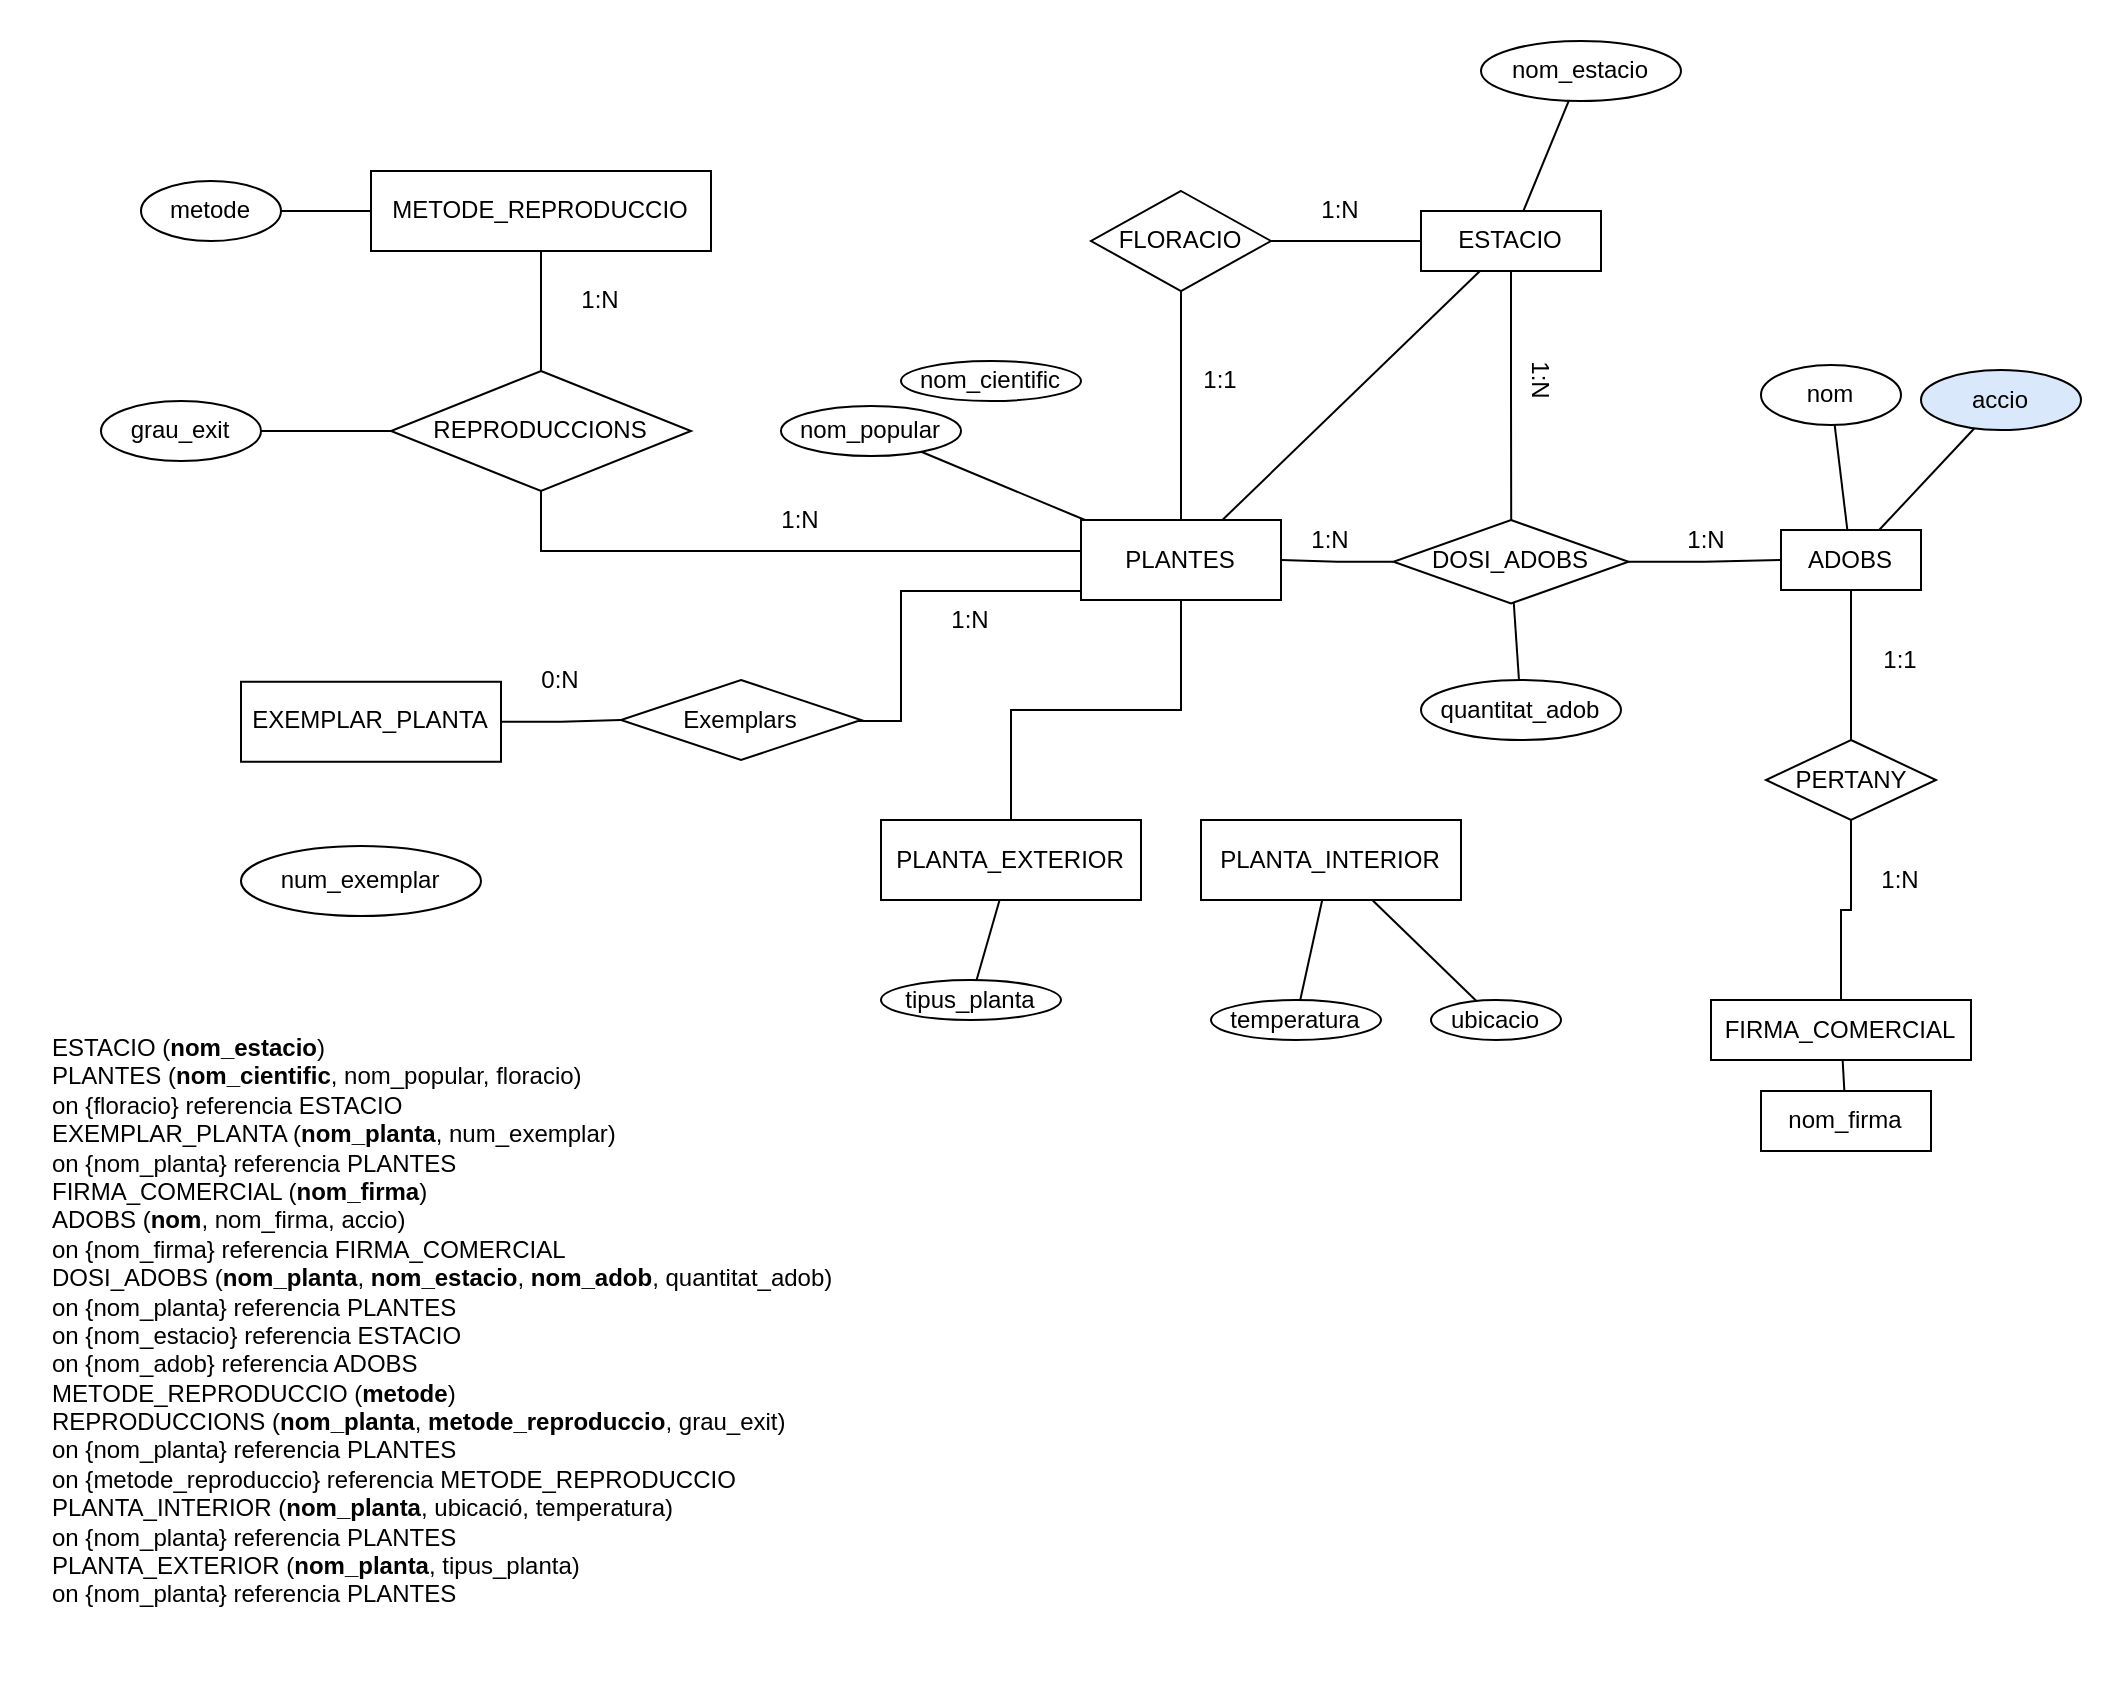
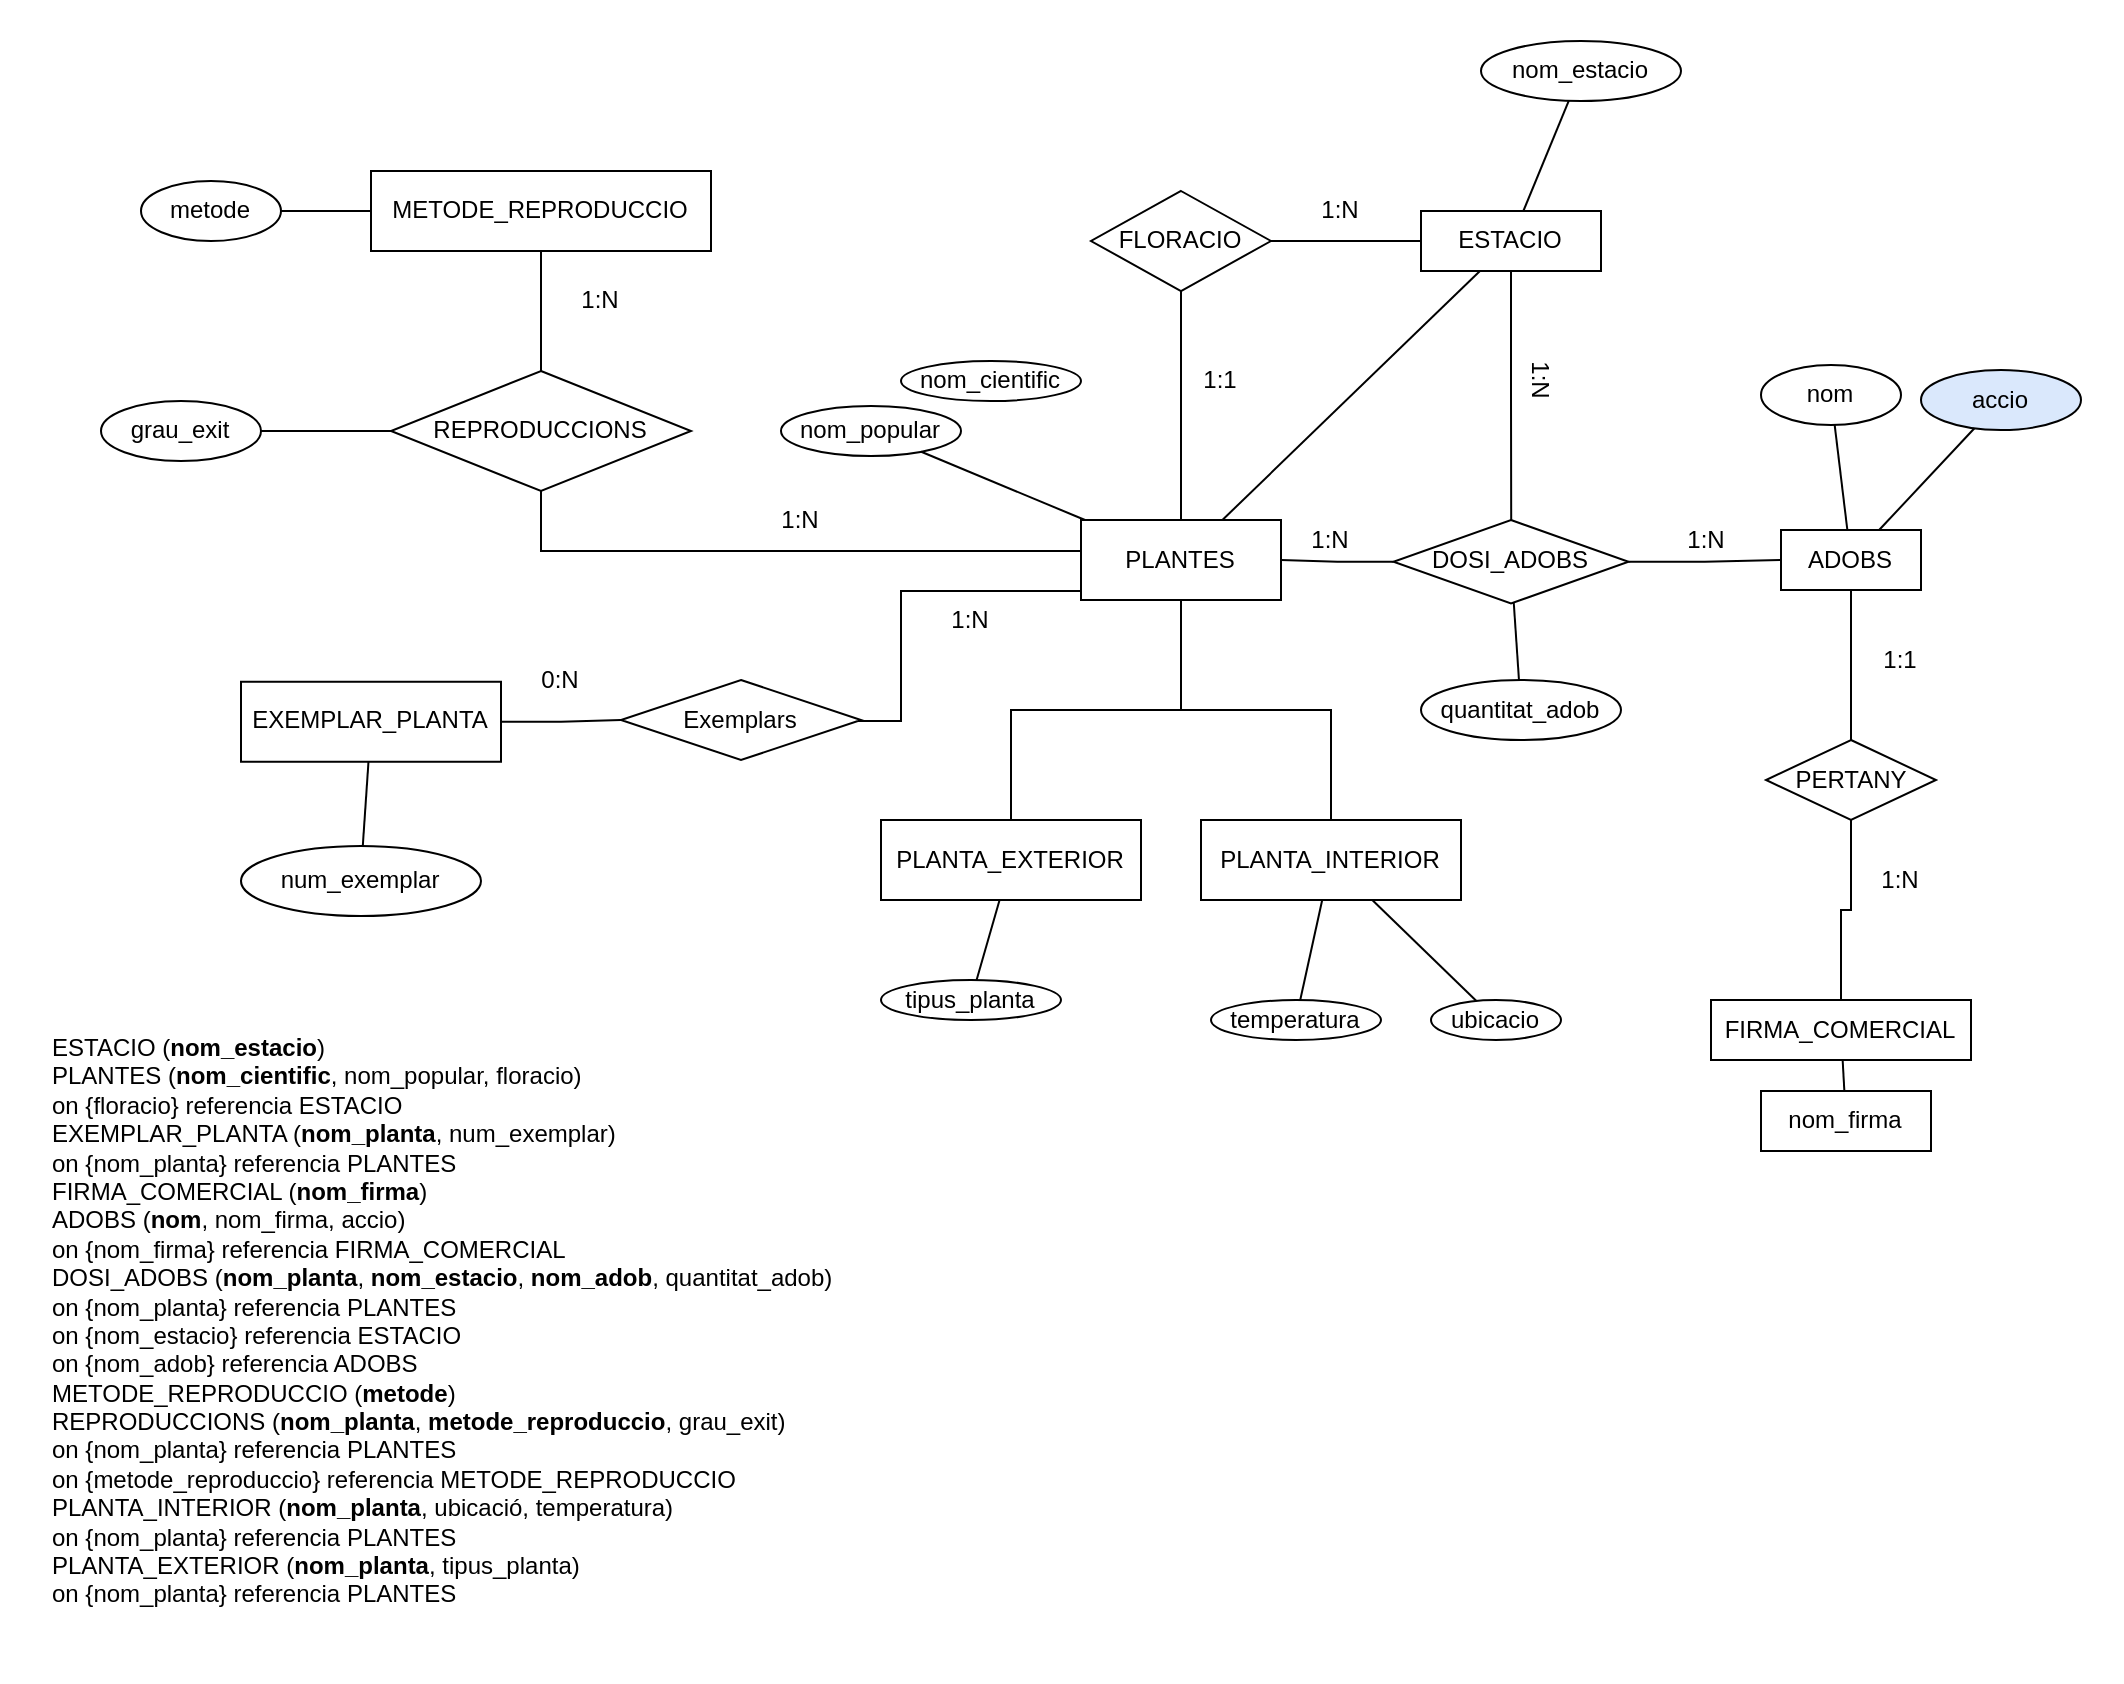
edge "PLANTES" -- "PLANTA_INTERIOR": added
edge "EXEMPLAR_PLANTA" -- "num_exemplar": added
